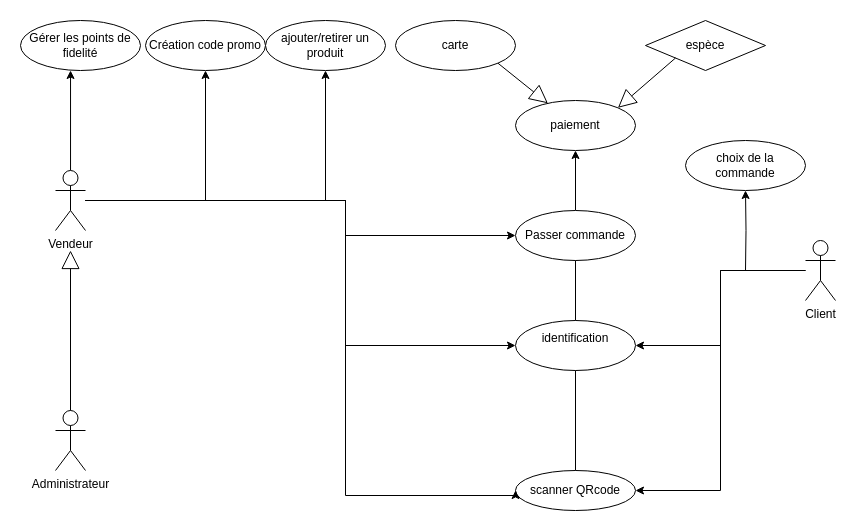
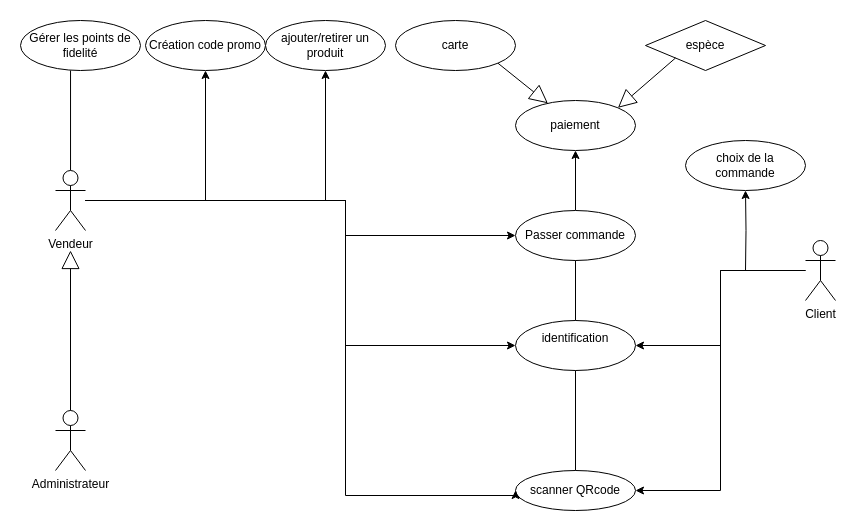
edge "Vendeur" -> "Gérer les points de fidelité": arrowhead classic -> none
